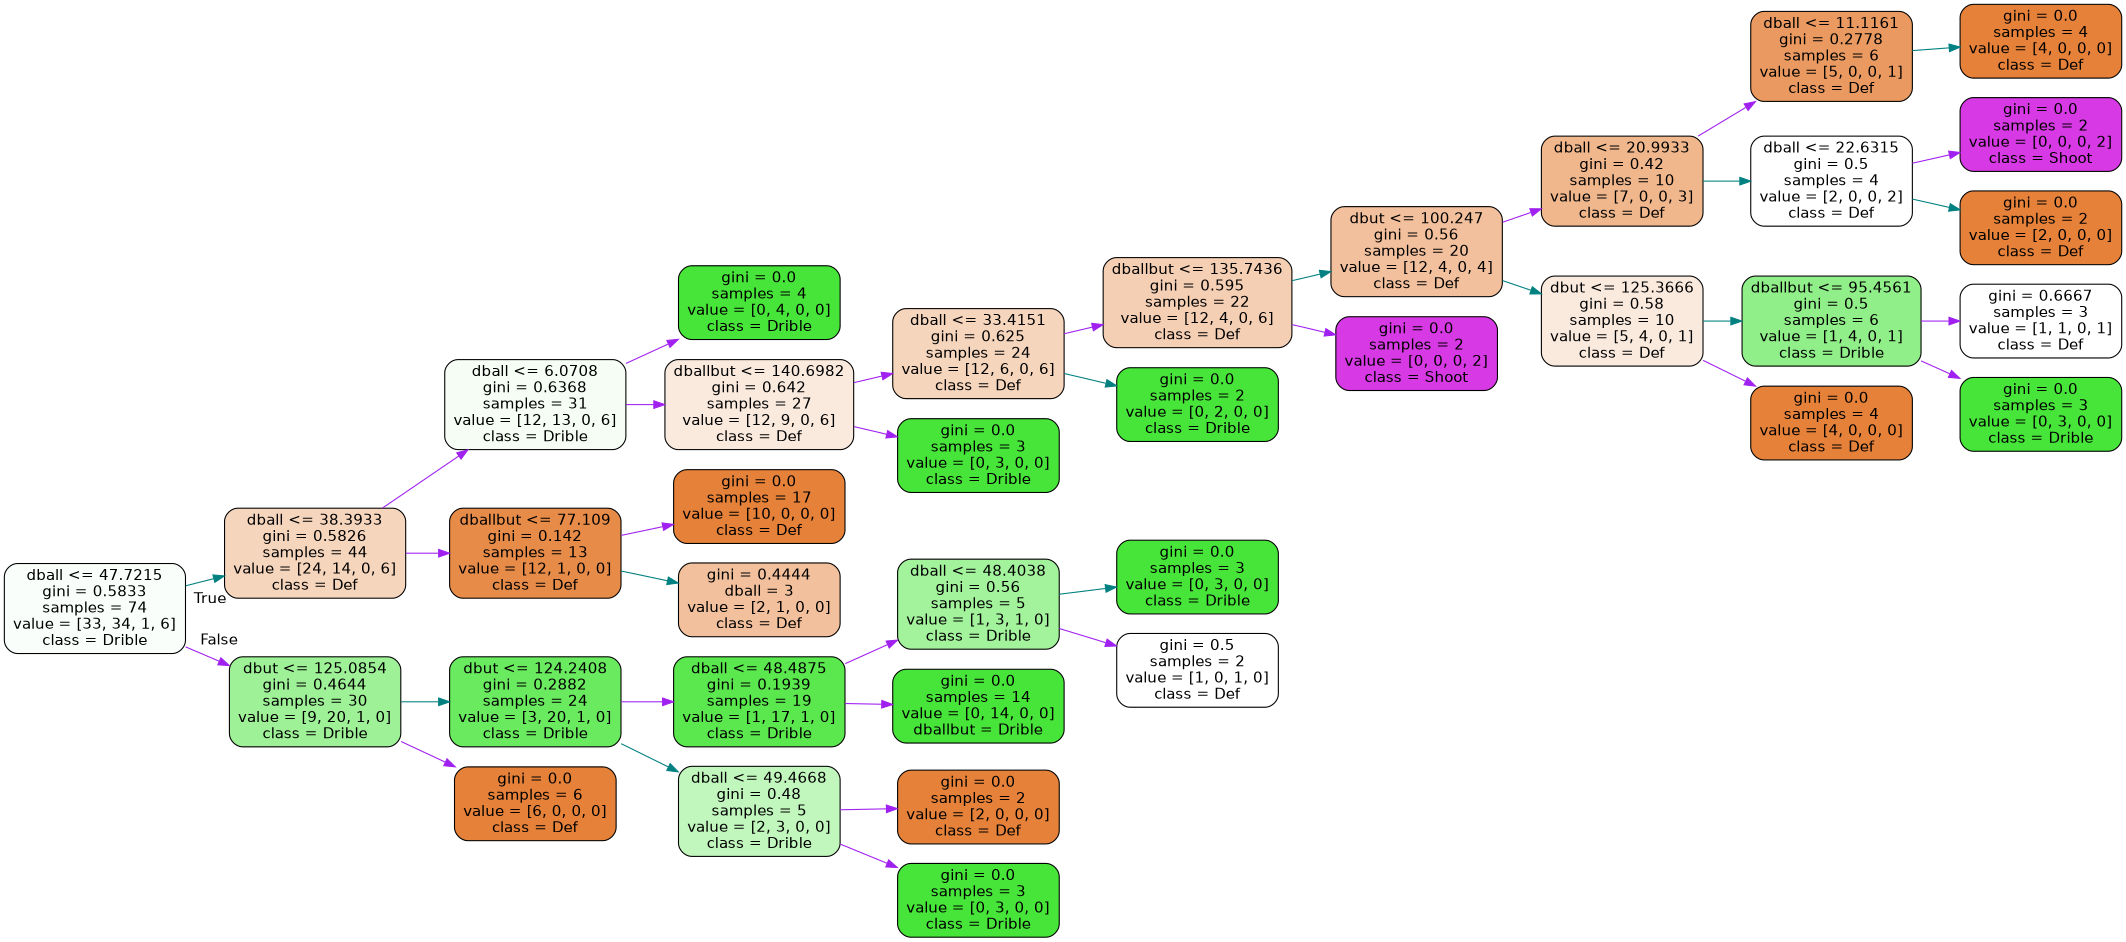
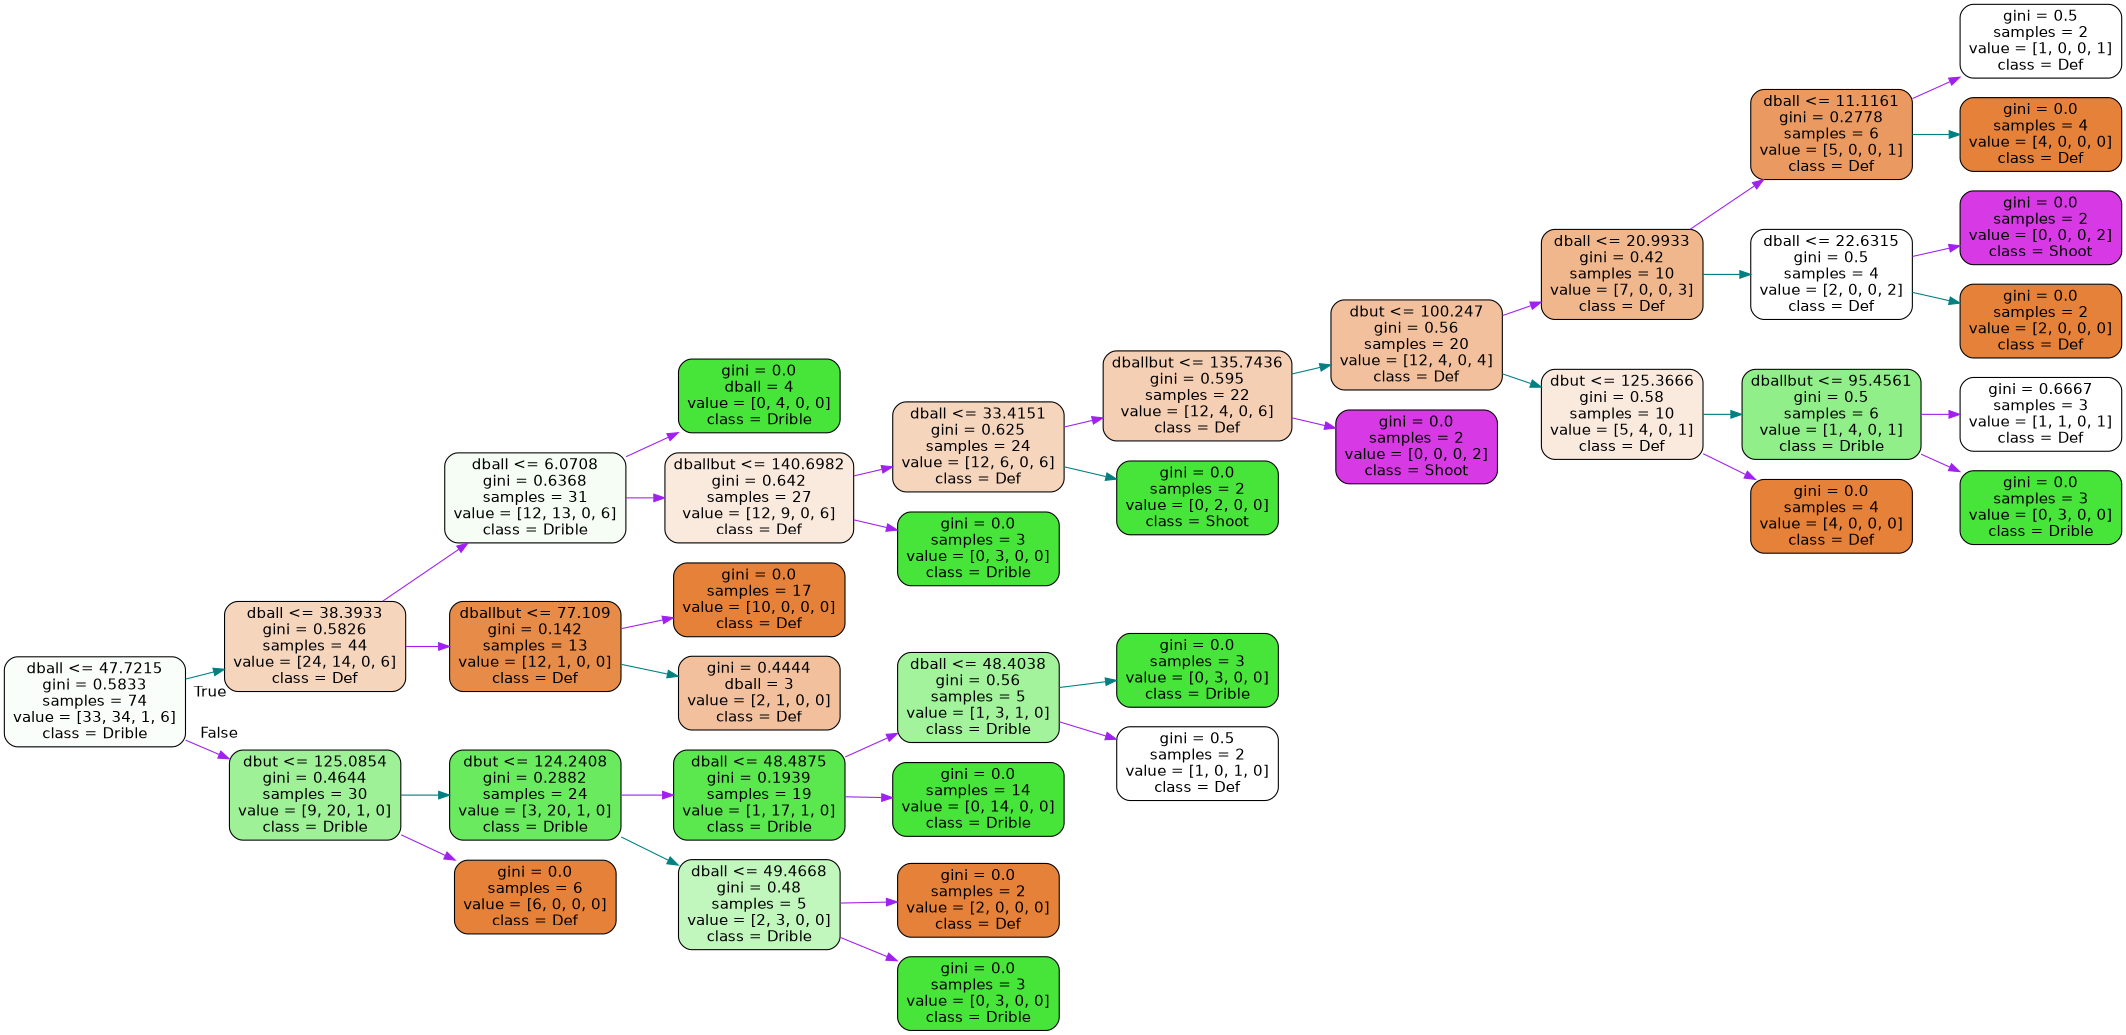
node "gini = 0.5 samples = 2 value = [1, 0, 0, 1] class = Def": added
node "gini = 0.0 samples = 4 value = [0, 4, 0, 0] class = Drible": label "gini = 0.0 samples = 4 value = [0, 4, 0, 0] class = Drible" -> "gini = 0.0 dball = 4 value = [0, 4, 0, 0] class = Drible"
node "gini = 0.0 samples = 2 value = [0, 2, 0, 0] class = Drible": label "gini = 0.0 samples = 2 value = [0, 2, 0, 0] class = Drible" -> "gini = 0.0 samples = 2 value = [0, 2, 0, 0] class = Shoot"
node "gini = 0.0 samples = 14 value = [0, 14, 0, 0] dballbut = Drible": label "gini = 0.0 samples = 14 value = [0, 14, 0, 0] dballbut = Drible" -> "gini = 0.0 samples = 14 value = [0, 14, 0, 0] class = Drible"
